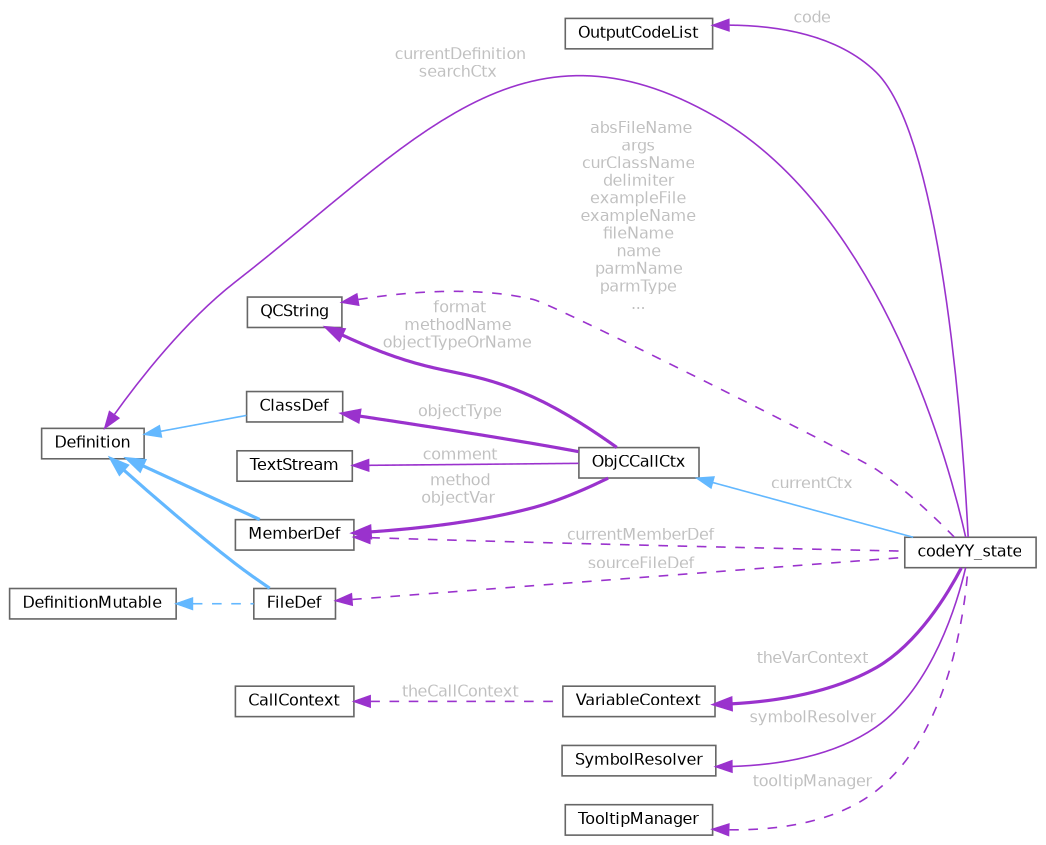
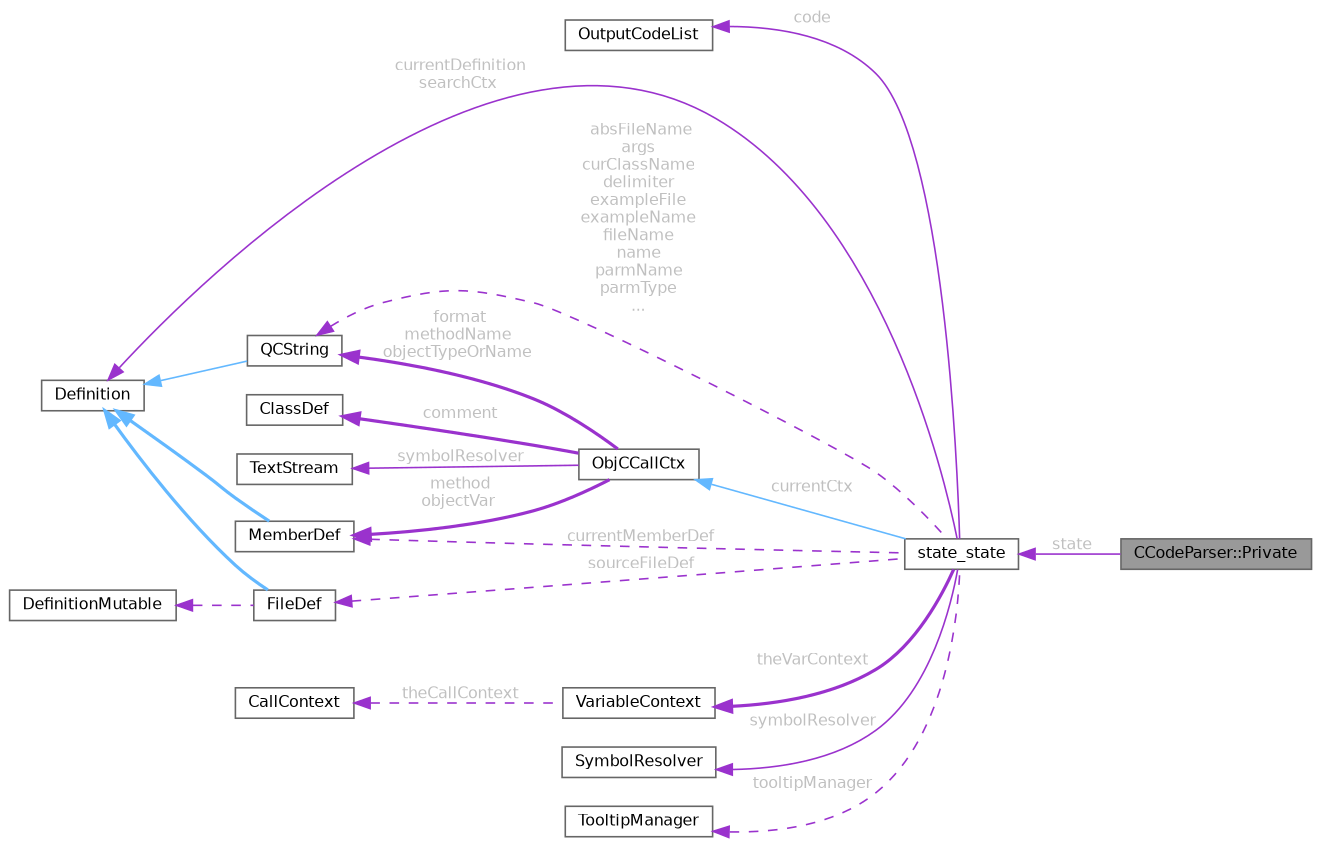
edge "ObjCCallCtx" -> "ClassDef": label " objectType" -> " comment"
edge "ClassDef" -> "Definition": now "QCString" -> "Definition"
edge "ObjCCallCtx" -> "TextStream": label " comment" -> " symbolResolver"
node "codeYY_state": label "codeYY_state" -> "state_state"
node "CCodeParser::Private": added
edge "FileDef" -> "DefinitionMutable": color steelblue1 -> darkorchid3
